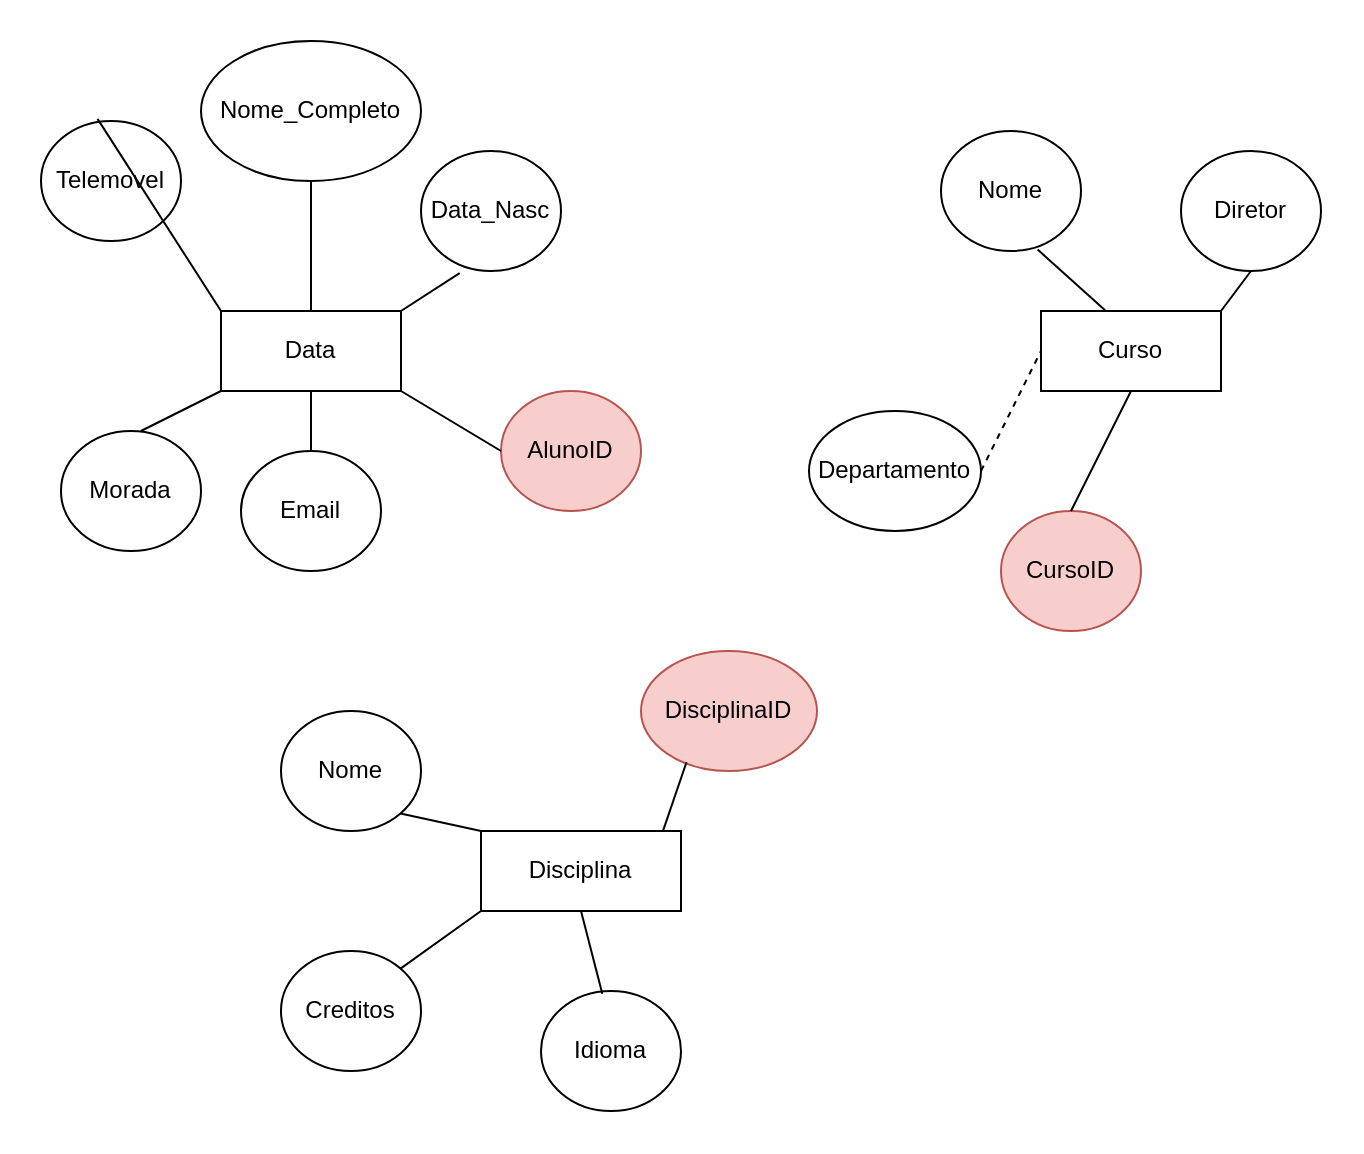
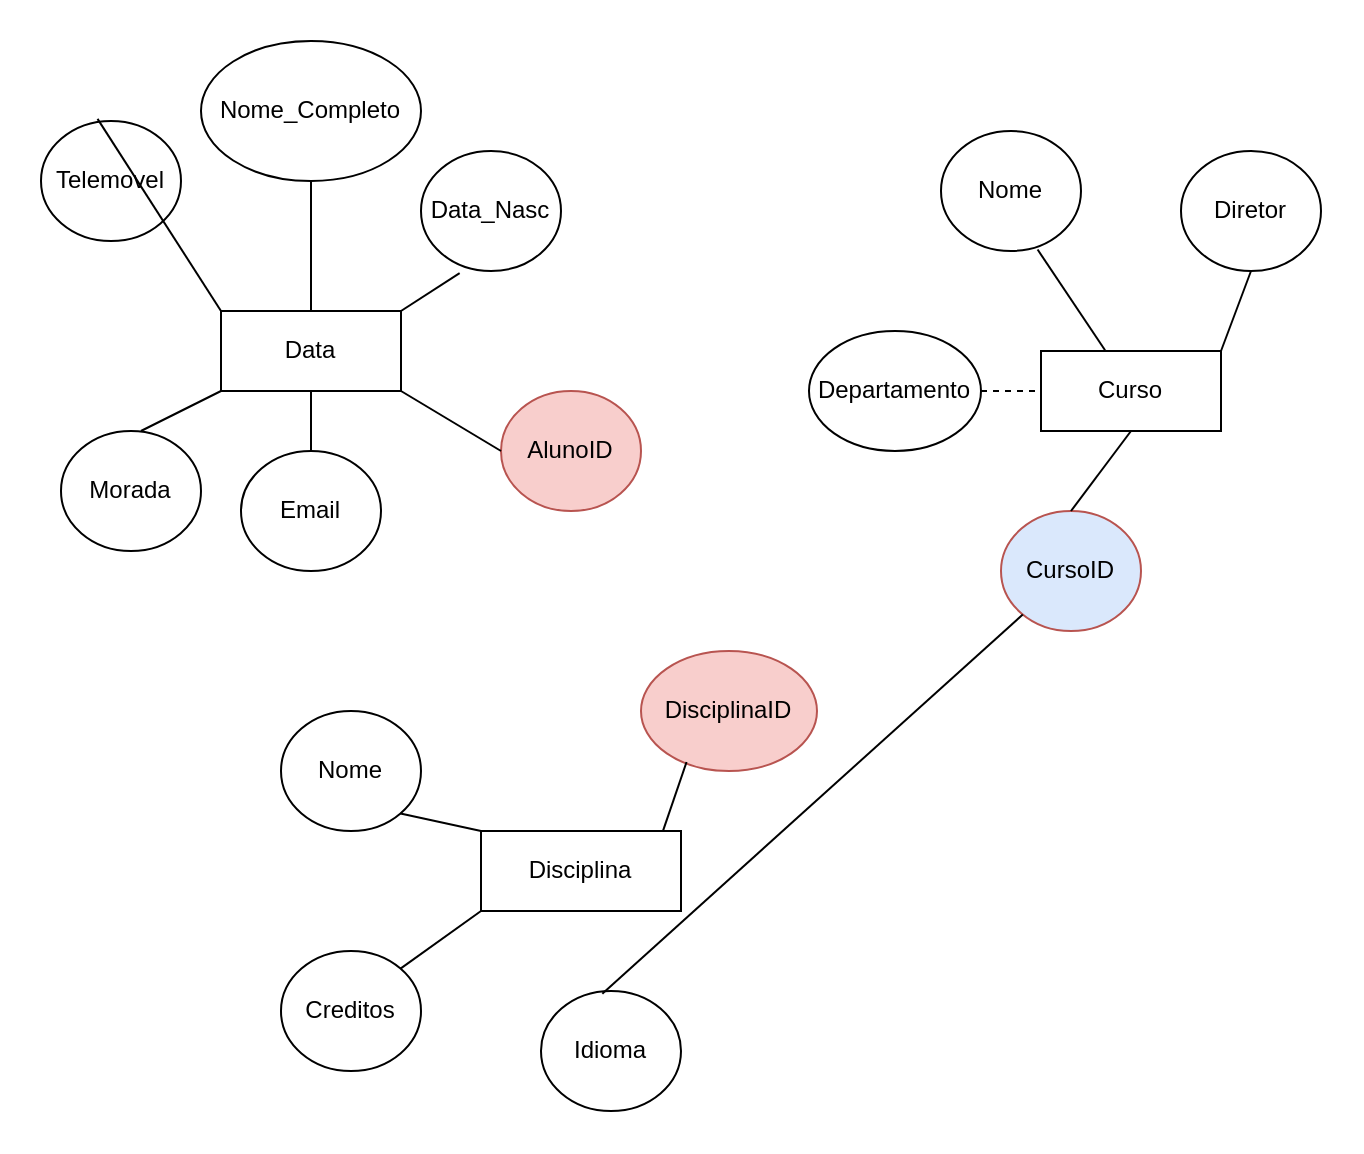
node "Curso": moved (1131, 351) -> (1131, 391)
node "Departamento": moved (895, 471) -> (895, 391)
node "CursoID": fillcolor #f8cecc -> #dae8fc
edge "Disciplina" -- "Idioma": now "CursoID" -- "Idioma"
